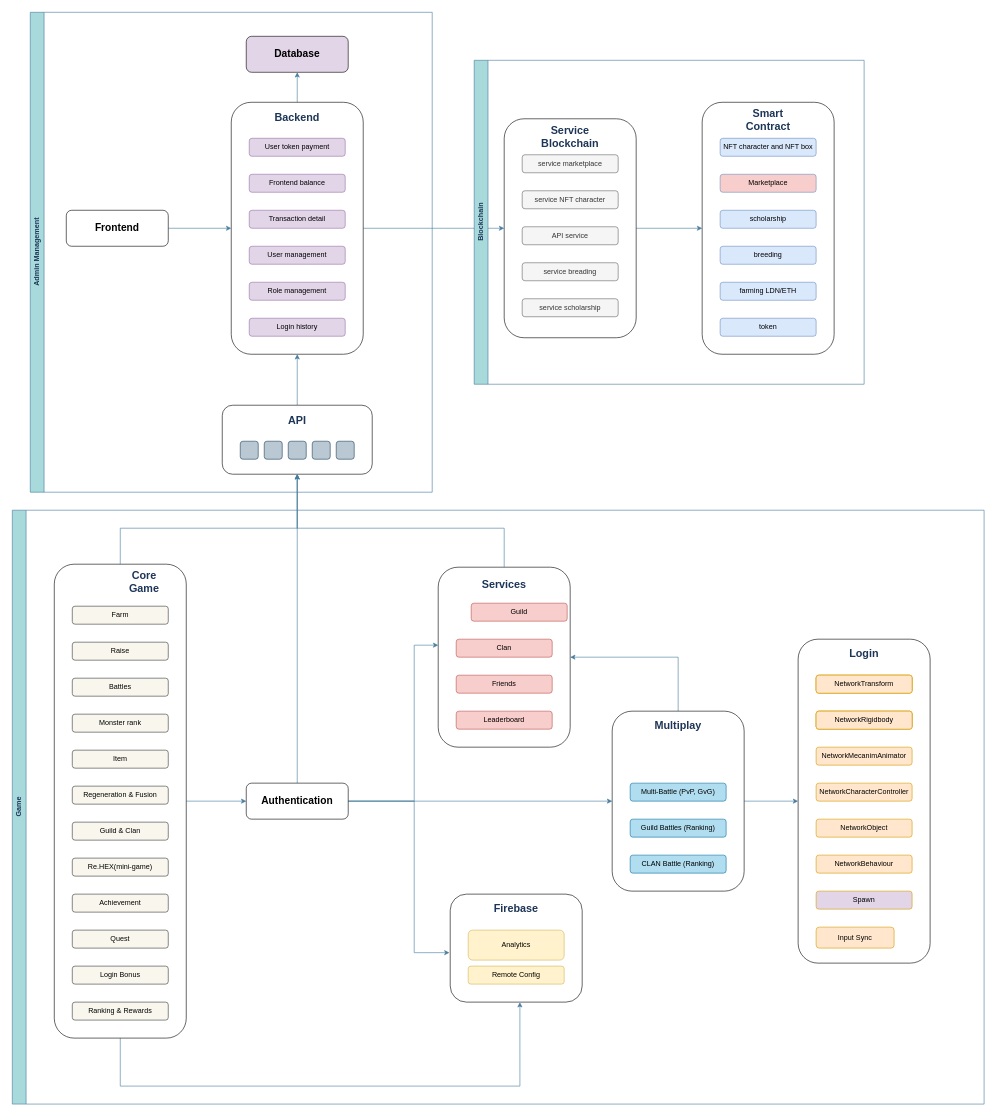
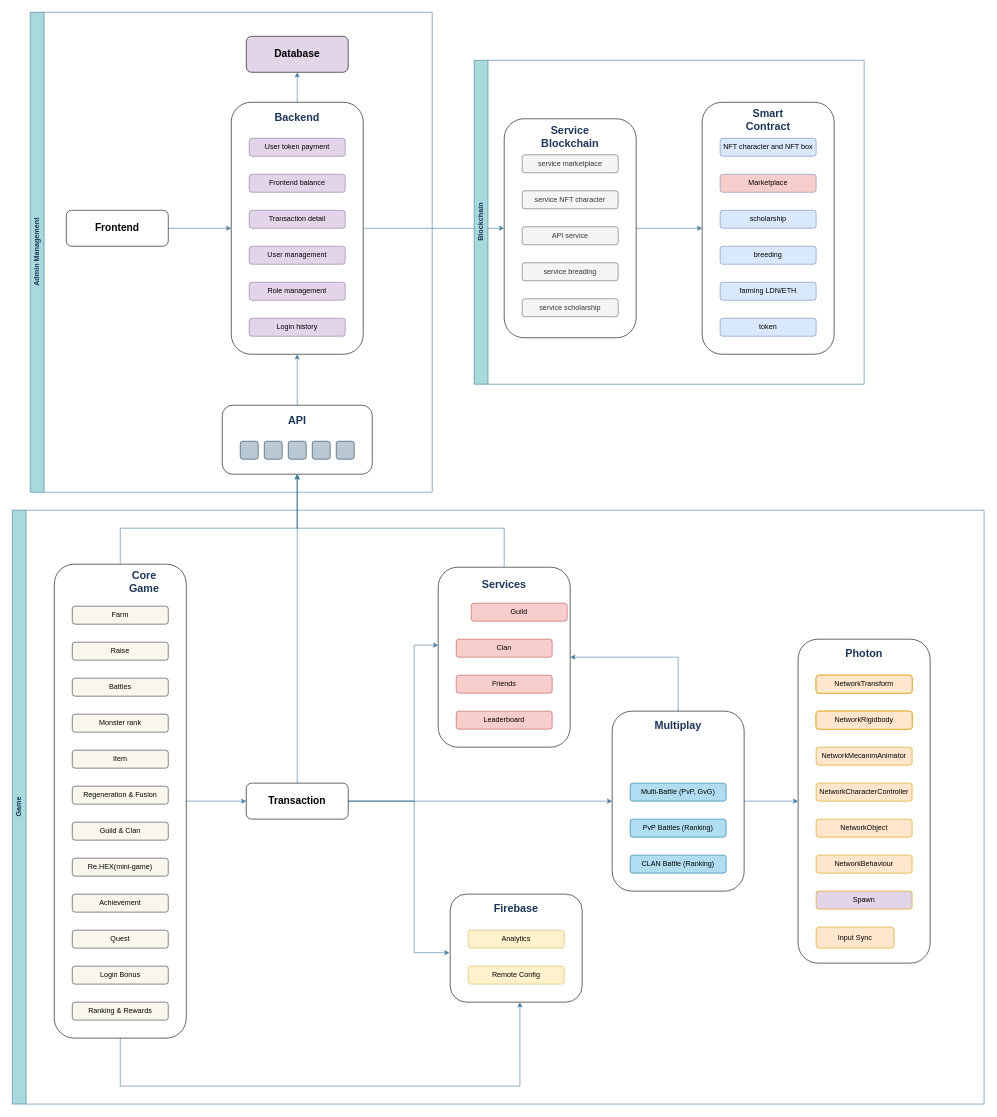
node "Login": label "Login" -> "Photon"
node "Authentication": label "Authentication" -> "Transaction"
node "Guild Battles (Ranking)": label "Guild Battles (Ranking)" -> "PvP Battles (Ranking)"
node "Analytics": size 96x30 -> 96x18
